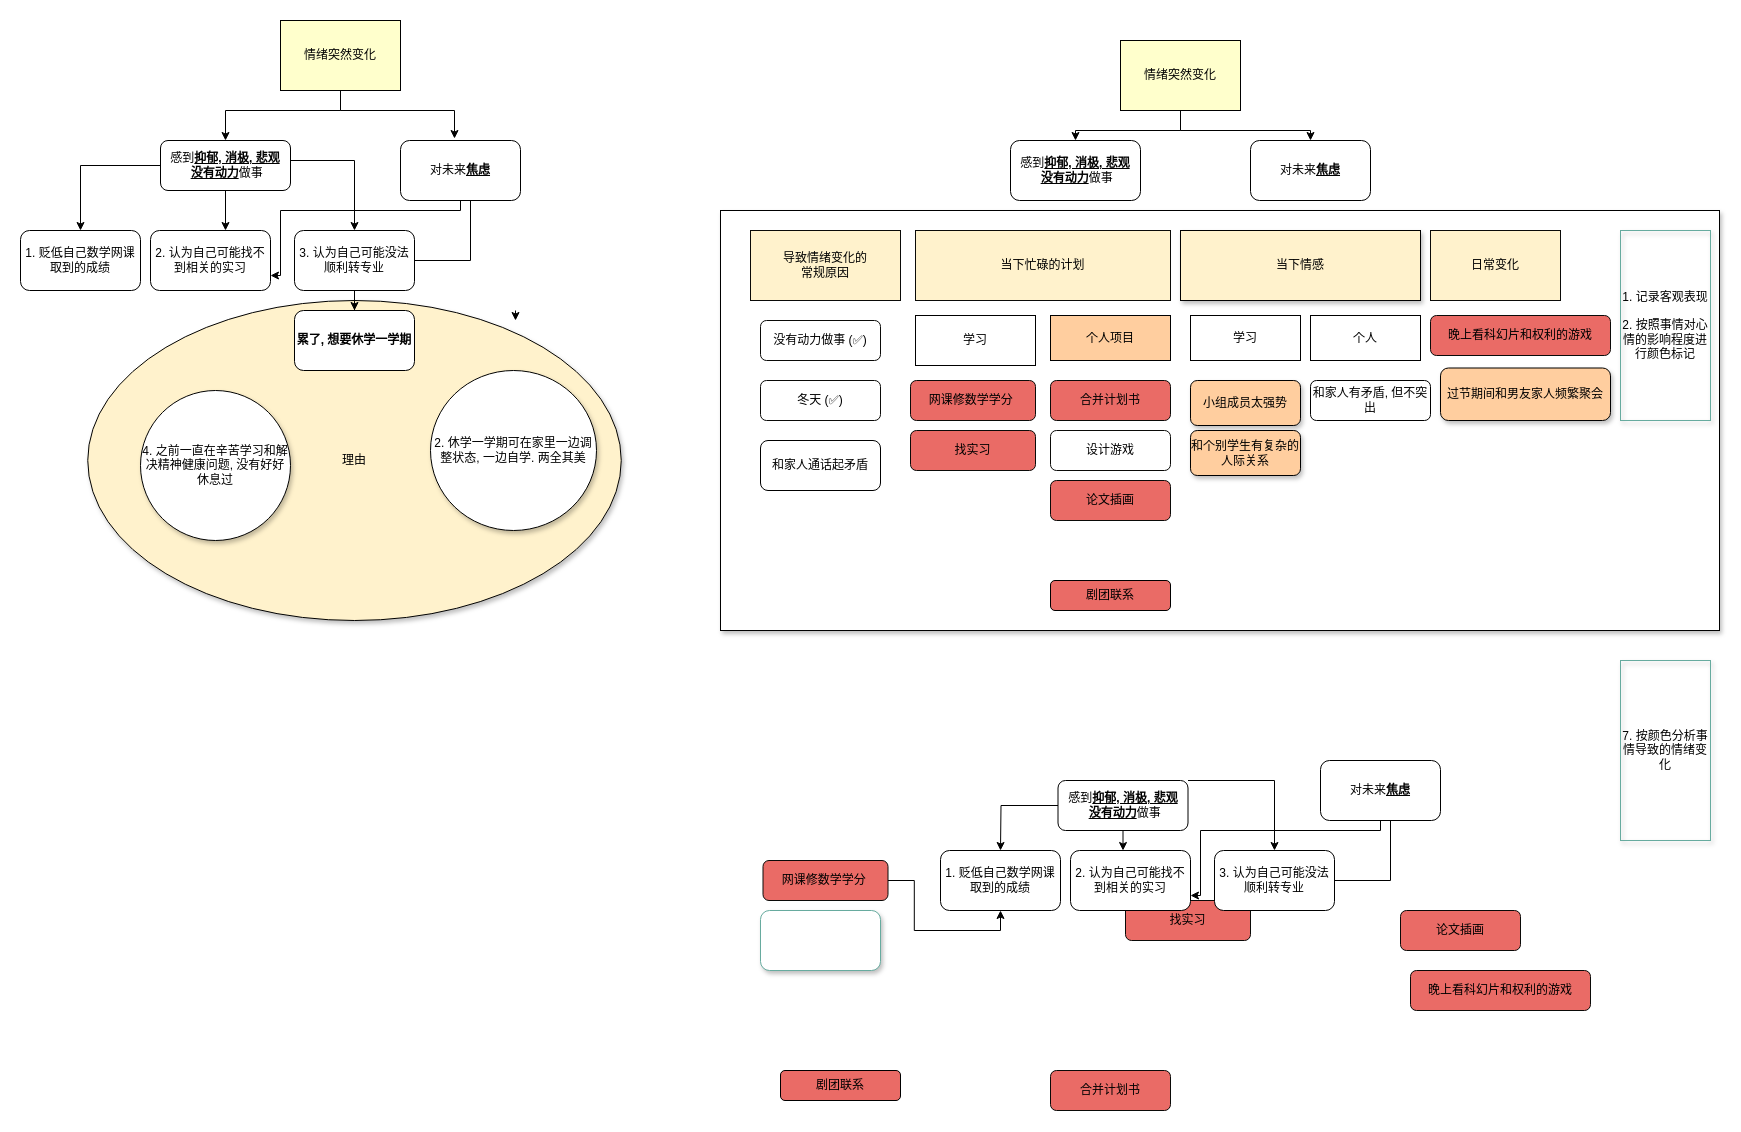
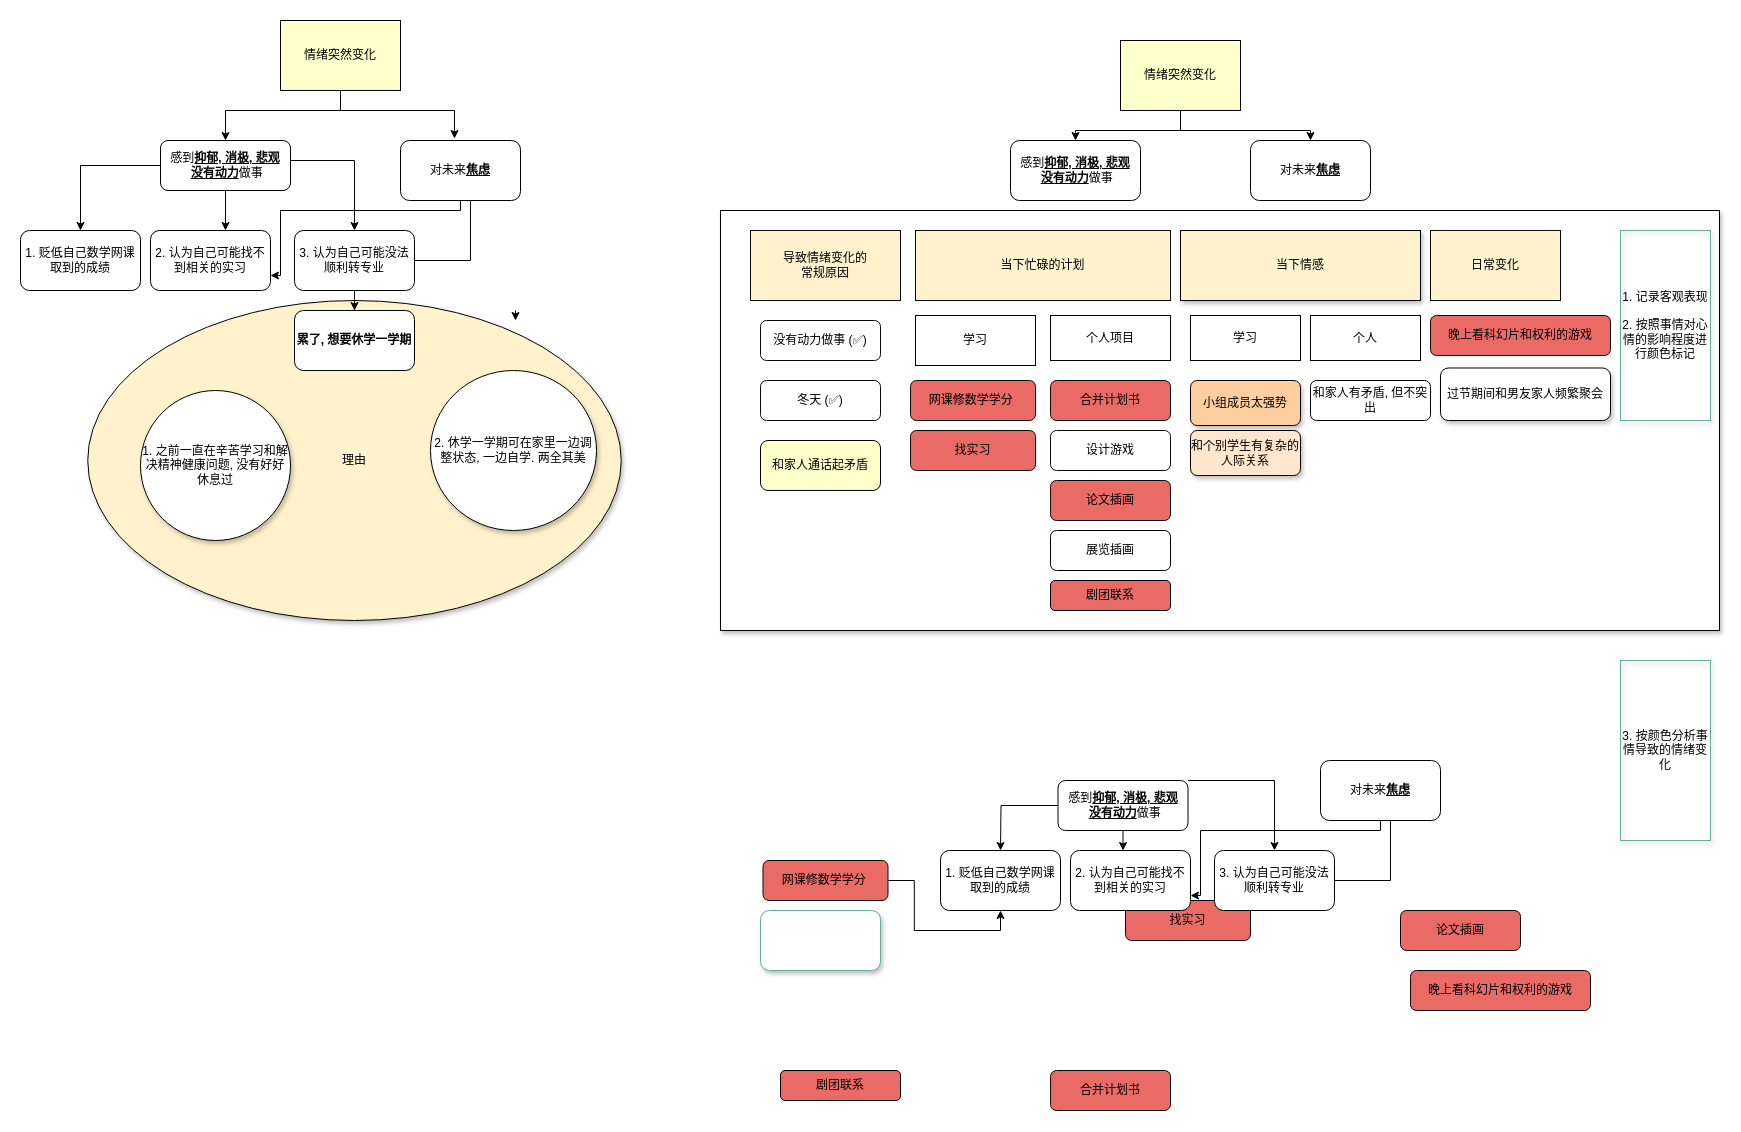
node "个人项目": fillcolor #ffce9f -> #ffffff
node "过节期间和男友家人频繁聚会": fillcolor #ffce9f -> #ffffff
node "和个别学生有复杂的人际关系": fillcolor #ffce9f -> #ffe6cc
node "4. 之前一直在辛苦学习和解决精神健康问题, 没有好好休息过": label "4. 之前一直在辛苦学习和解决精神健康问题, 没有好好休息过" -> "1. 之前一直在辛苦学习和解决精神健康问题, 没有好好休息过"
node "和家人通话起矛盾": fillcolor #ffffff -> #ffffcc
node "展览插画": added
node "7. 按颜色分析事情导致的情绪变化": label "7. 按颜色分析事情导致的情绪变化" -> "3. 按颜色分析事情导致的情绪变化"
